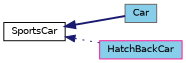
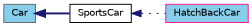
edge "Car" -> "SportsCar": reversed
